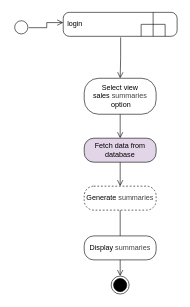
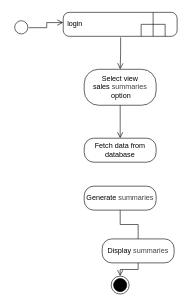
node "Select view sales summaries option": moved (120, 96) -> (120, 87)
node "Fetch data from database": fillcolor #e1d5e7 -> #ffffff
edge "Fetch data from database" -> "Generate summaries": removed
node "Generate summaries": style dashed -> solid
node "Display summaries": moved (120, 248) -> (138, 251)
